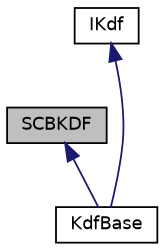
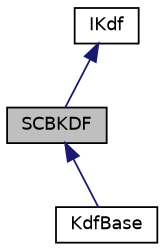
edge "KdfBase" -> "IKdf": now "SCBKDF" -> "IKdf"
